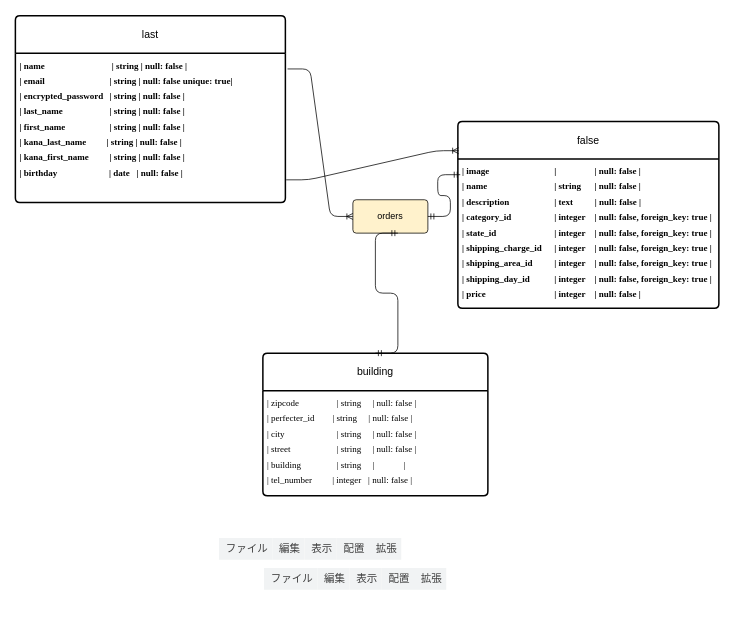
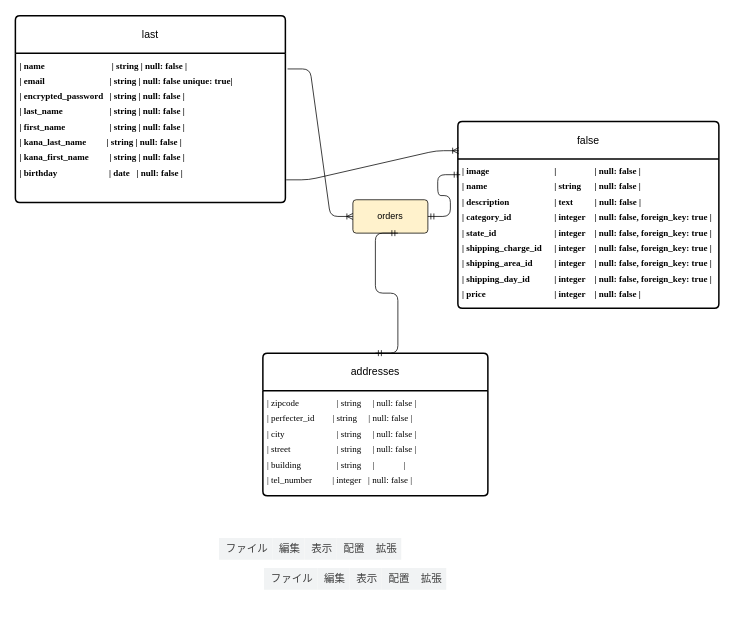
node "building": label "building" -> "addresses"
